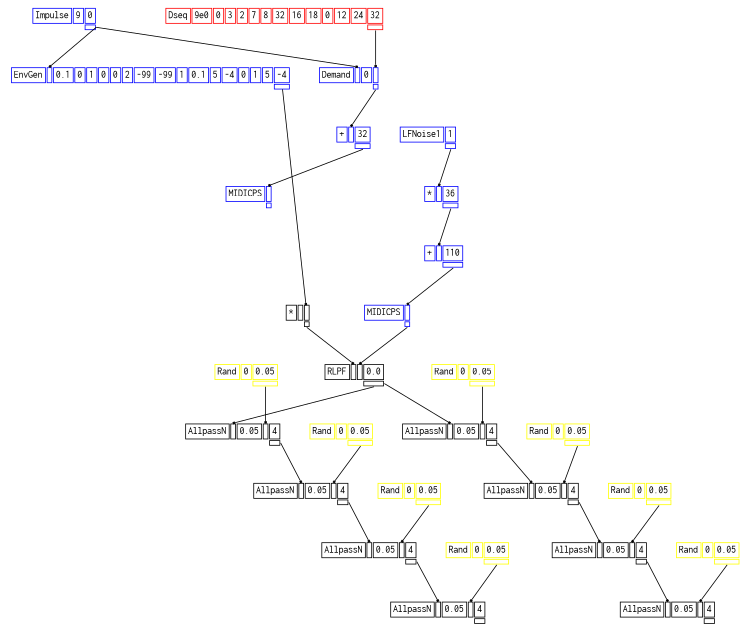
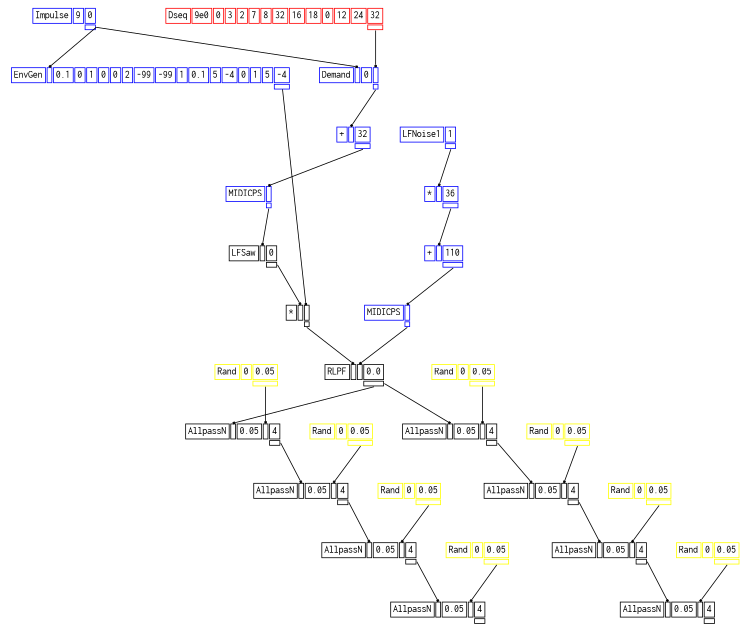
node "LFSaw": added
